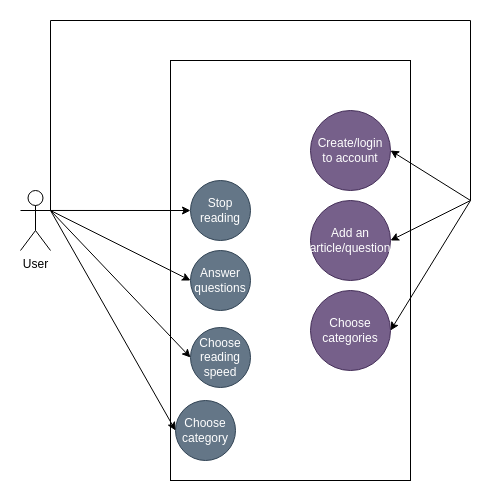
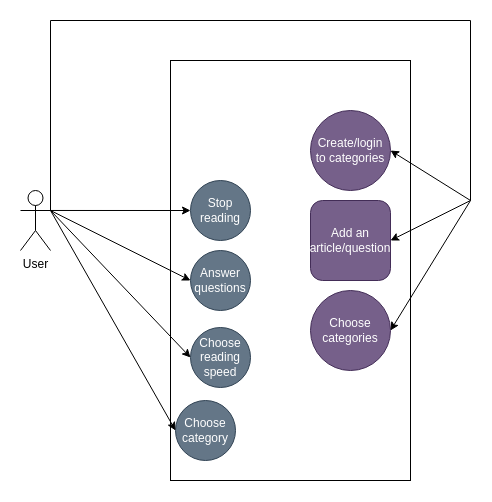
node "Create/login to account": label "Create/login to account" -> "Create/login to categories"
node "Add an article/question": shape ellipse -> rounded rectangle
